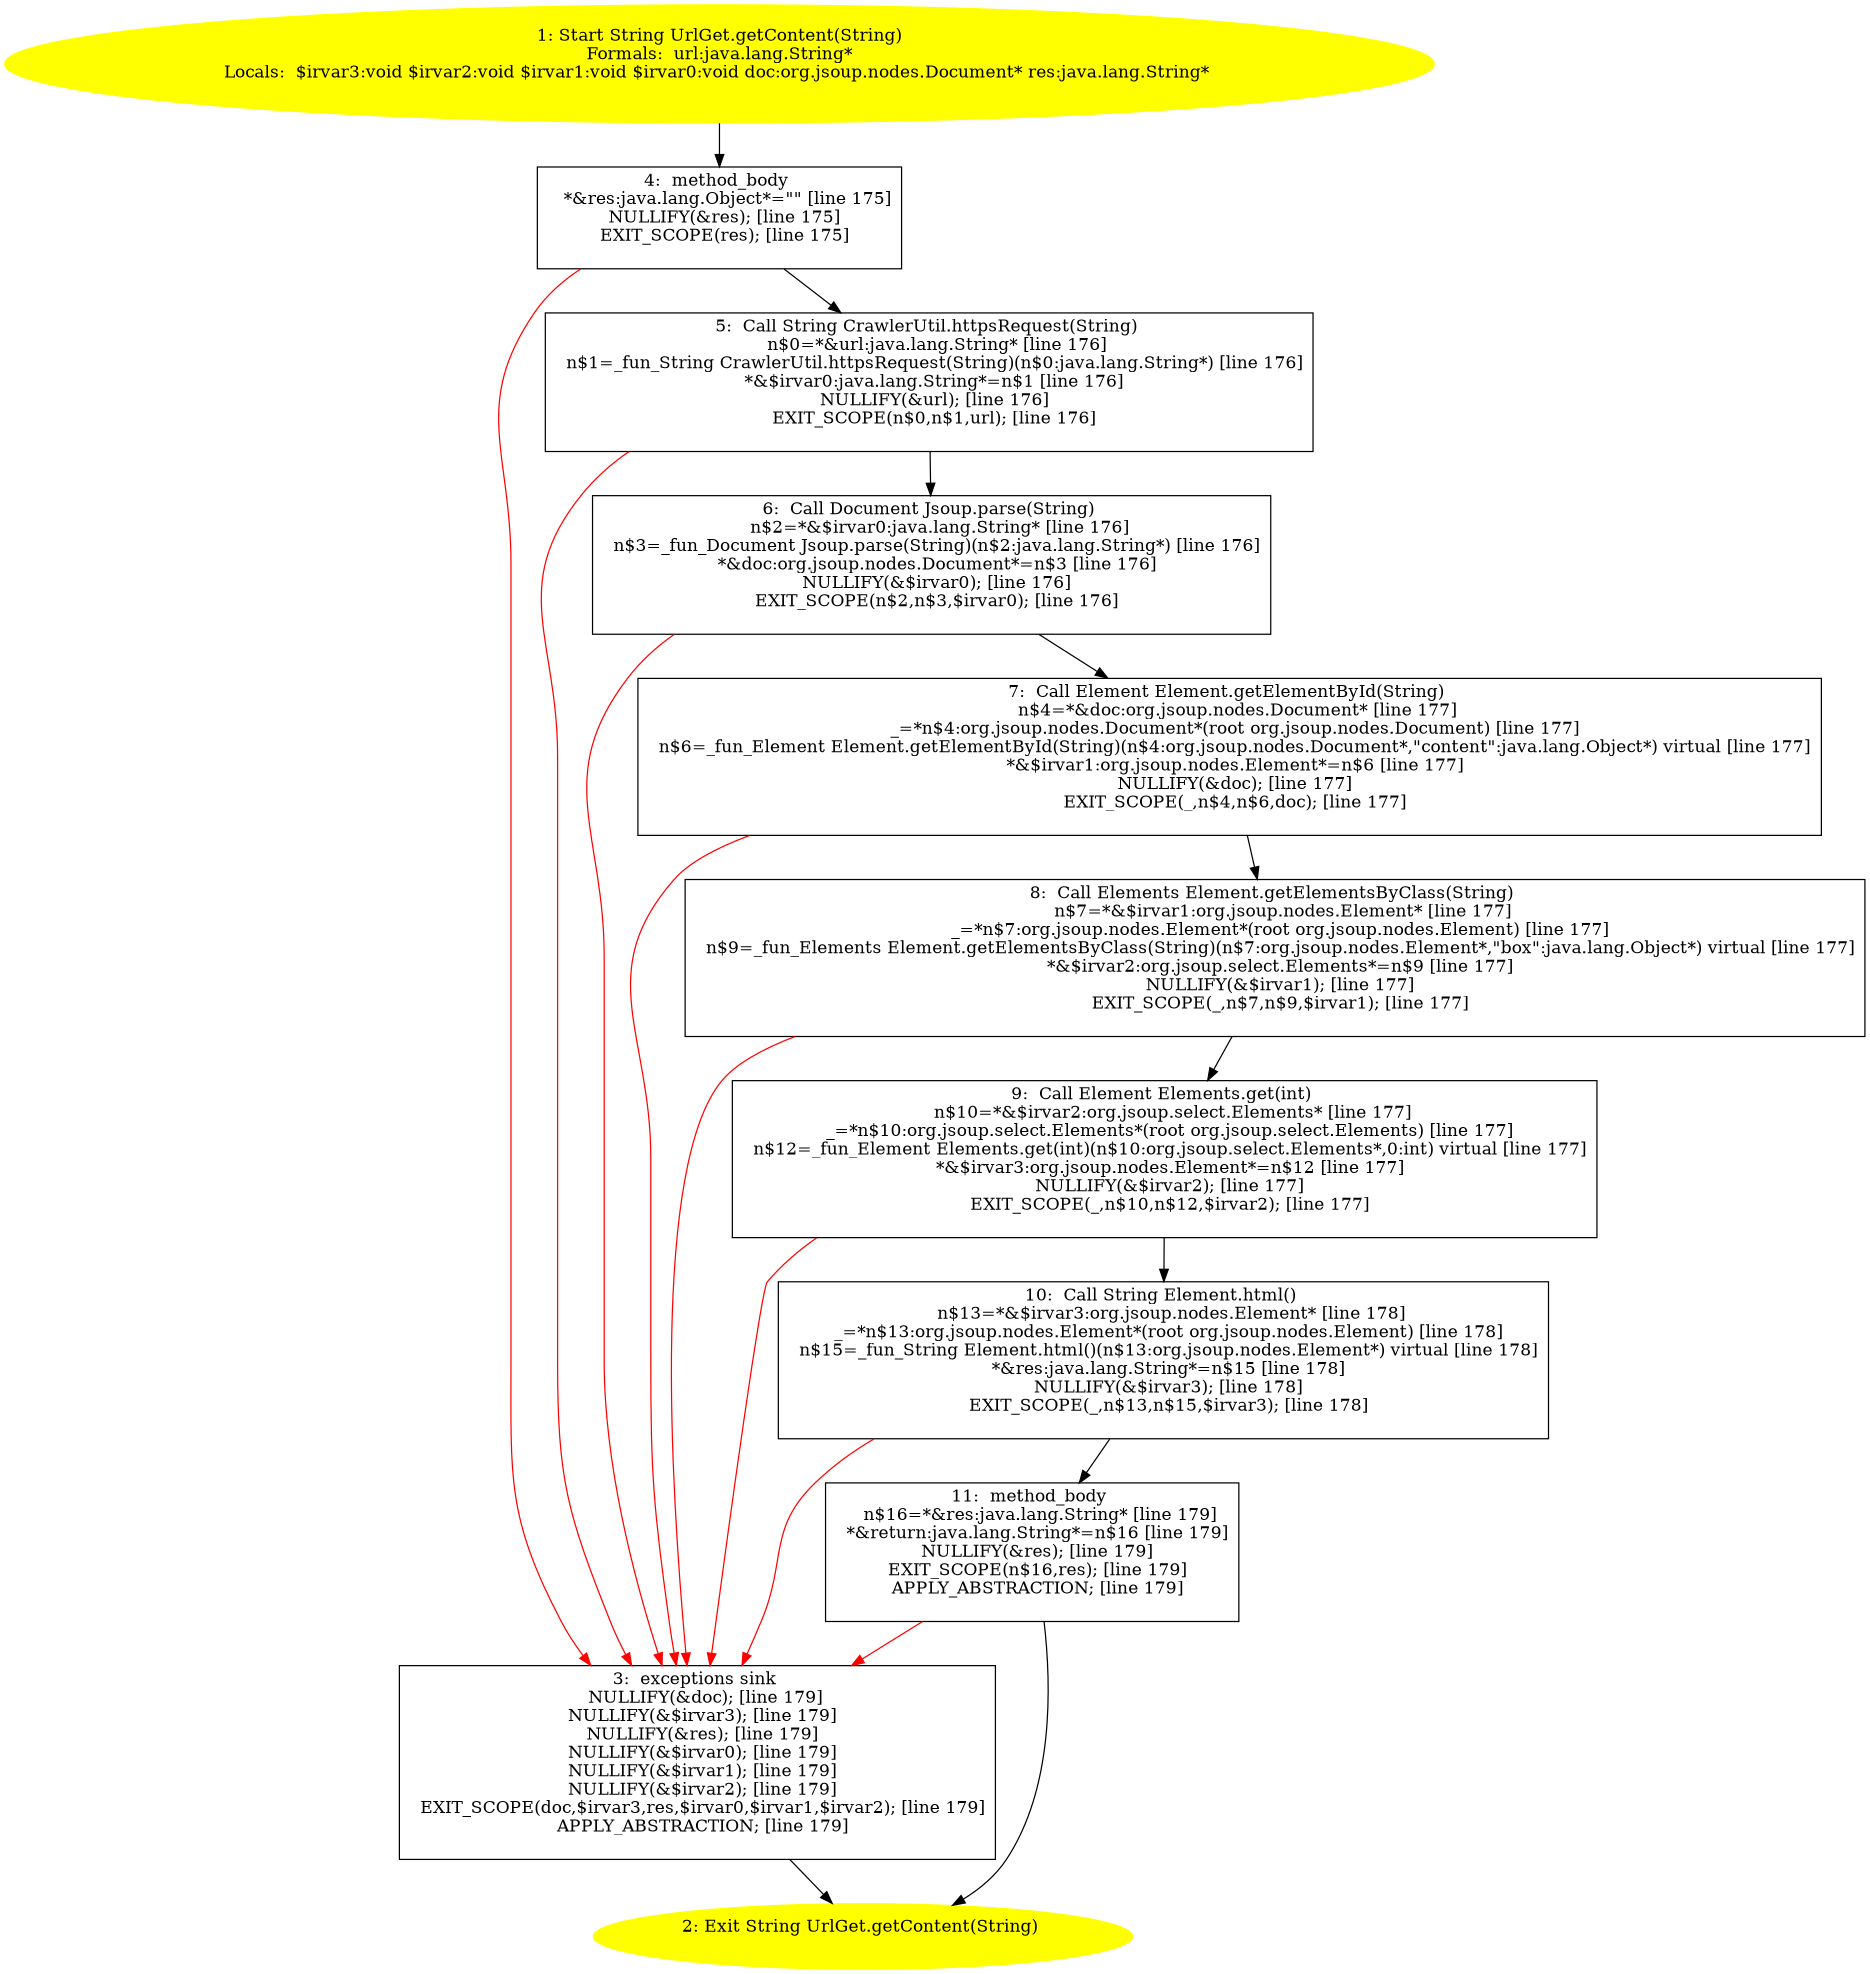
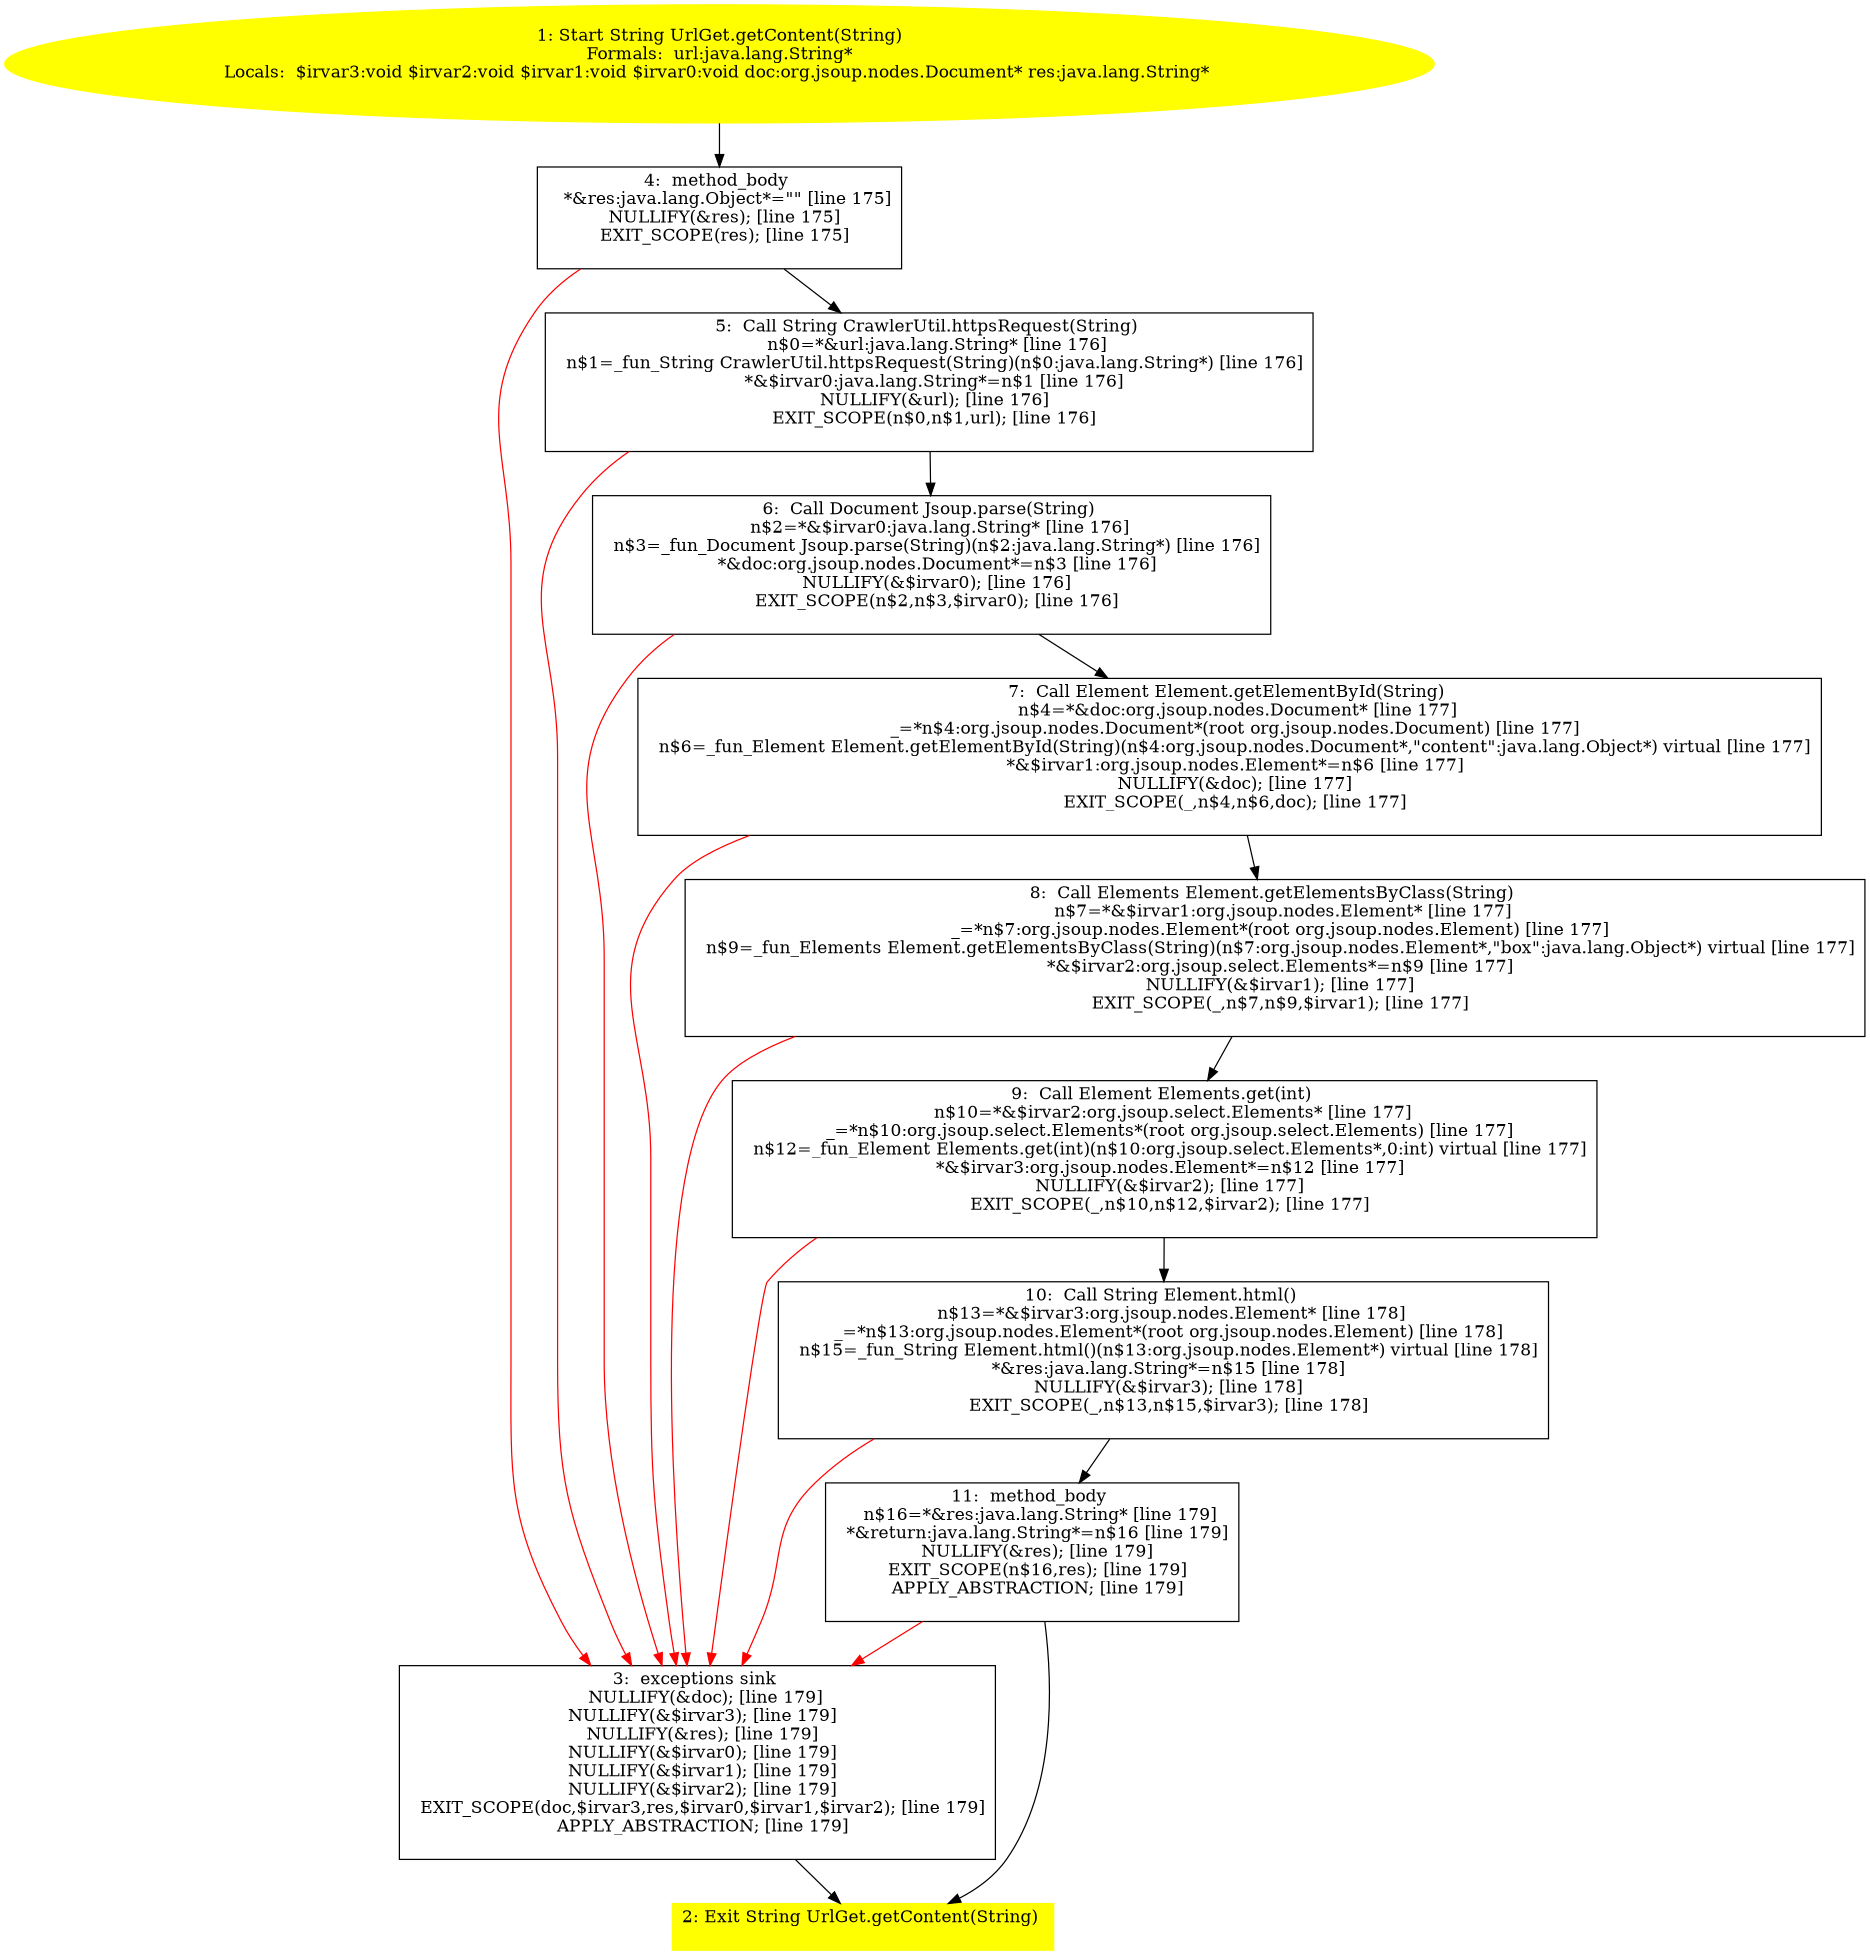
node "2: Exit String UrlGet.getContent(String)": shape ellipse -> box
